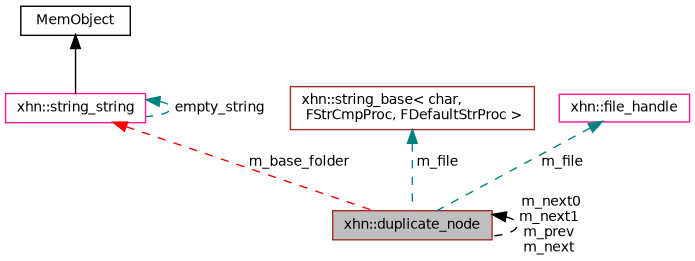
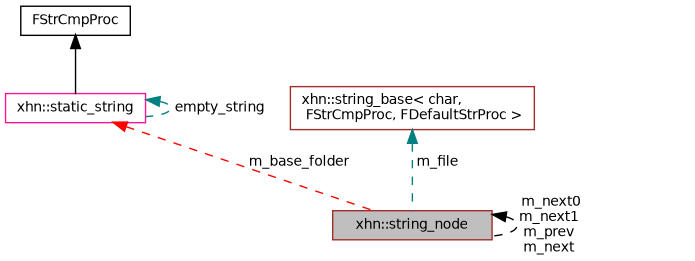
node "MemObject": label "MemObject" -> "FStrCmpProc"
node "xhn::string_string": label "xhn::string_string" -> "xhn::static_string"
node "xhn::file_handle": removed
node "xhn::duplicate_node": label "xhn::duplicate_node" -> "xhn::string_node"
